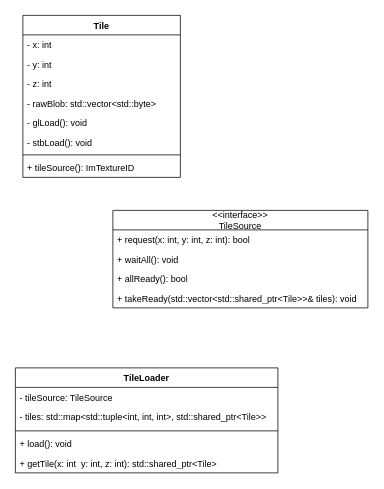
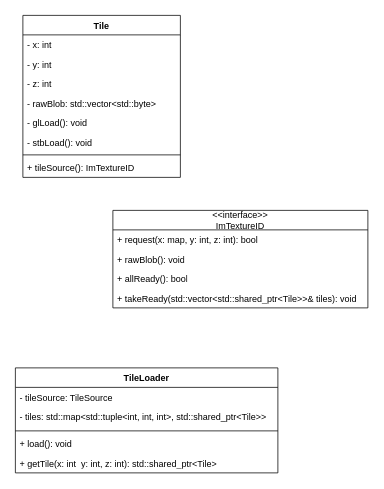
node "<<interface>> TileSource": label "<<interface>> TileSource" -> "<<interface>> ImTextureID"
node "+ request(x: int, y: int, z: int): bool": label "+ request(x: int, y: int, z: int): bool" -> "+ request(x: map, y: int, z: int): bool"
node "+ waitAll(): void": label "+ waitAll(): void" -> "+ rawBlob(): void"
